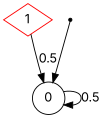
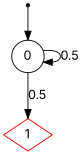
edge "1" -> "0": reversed
